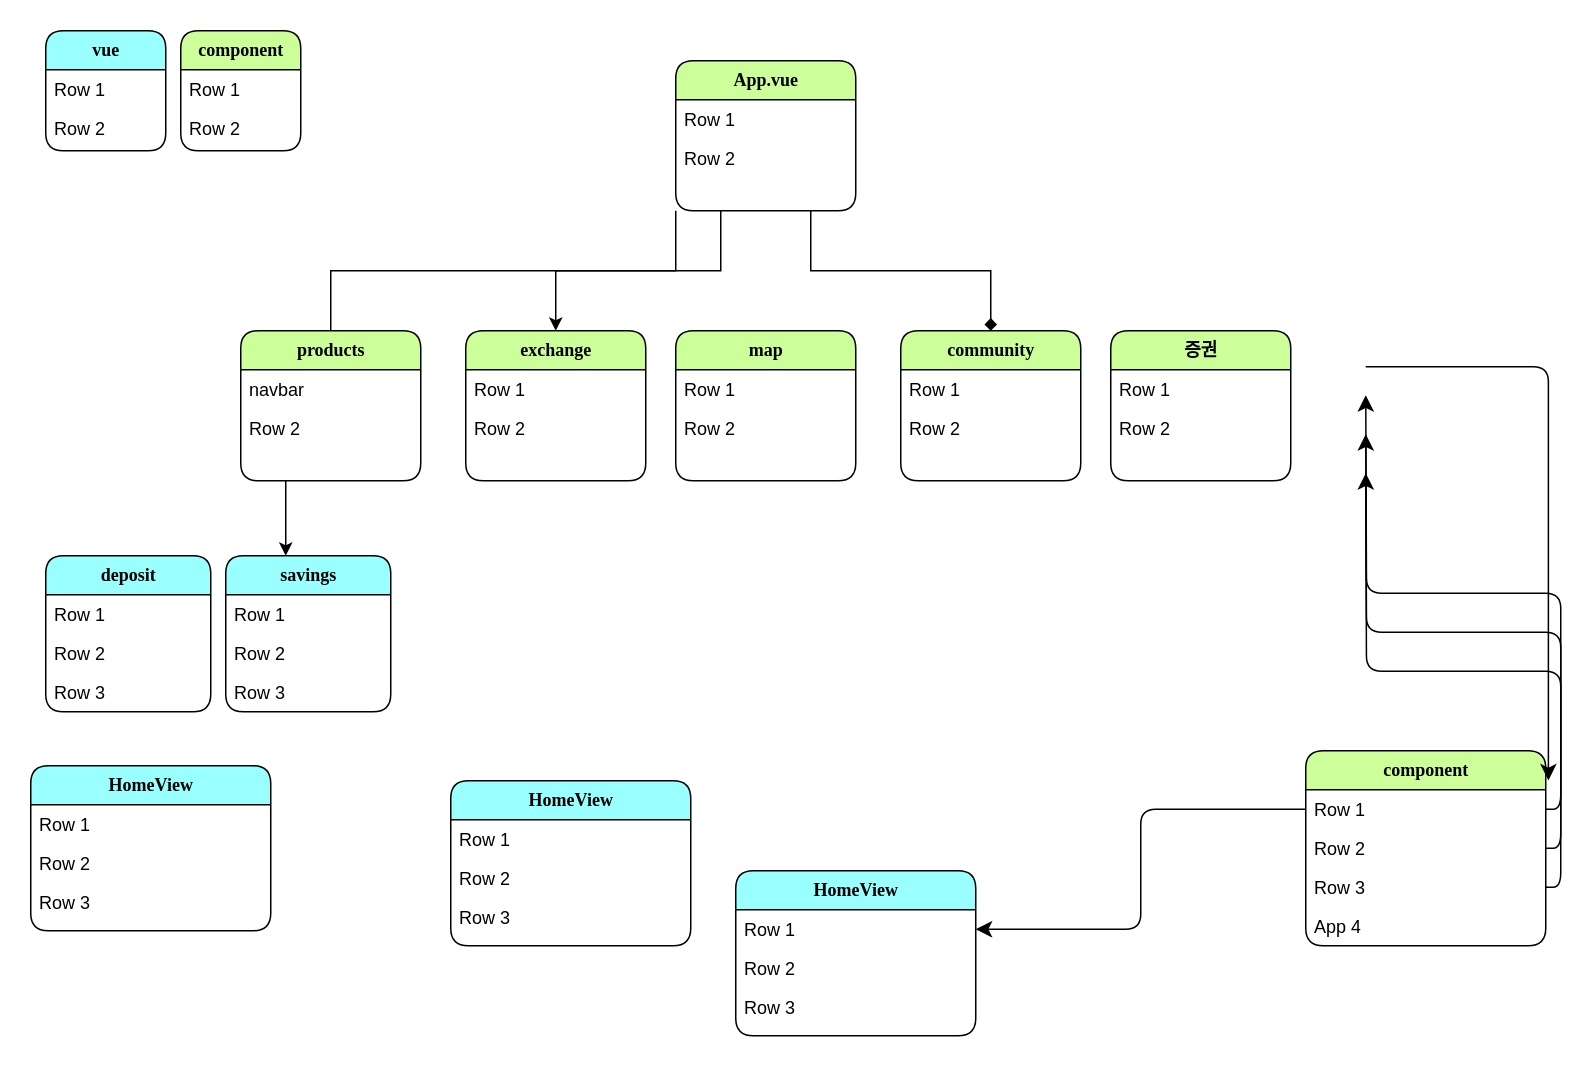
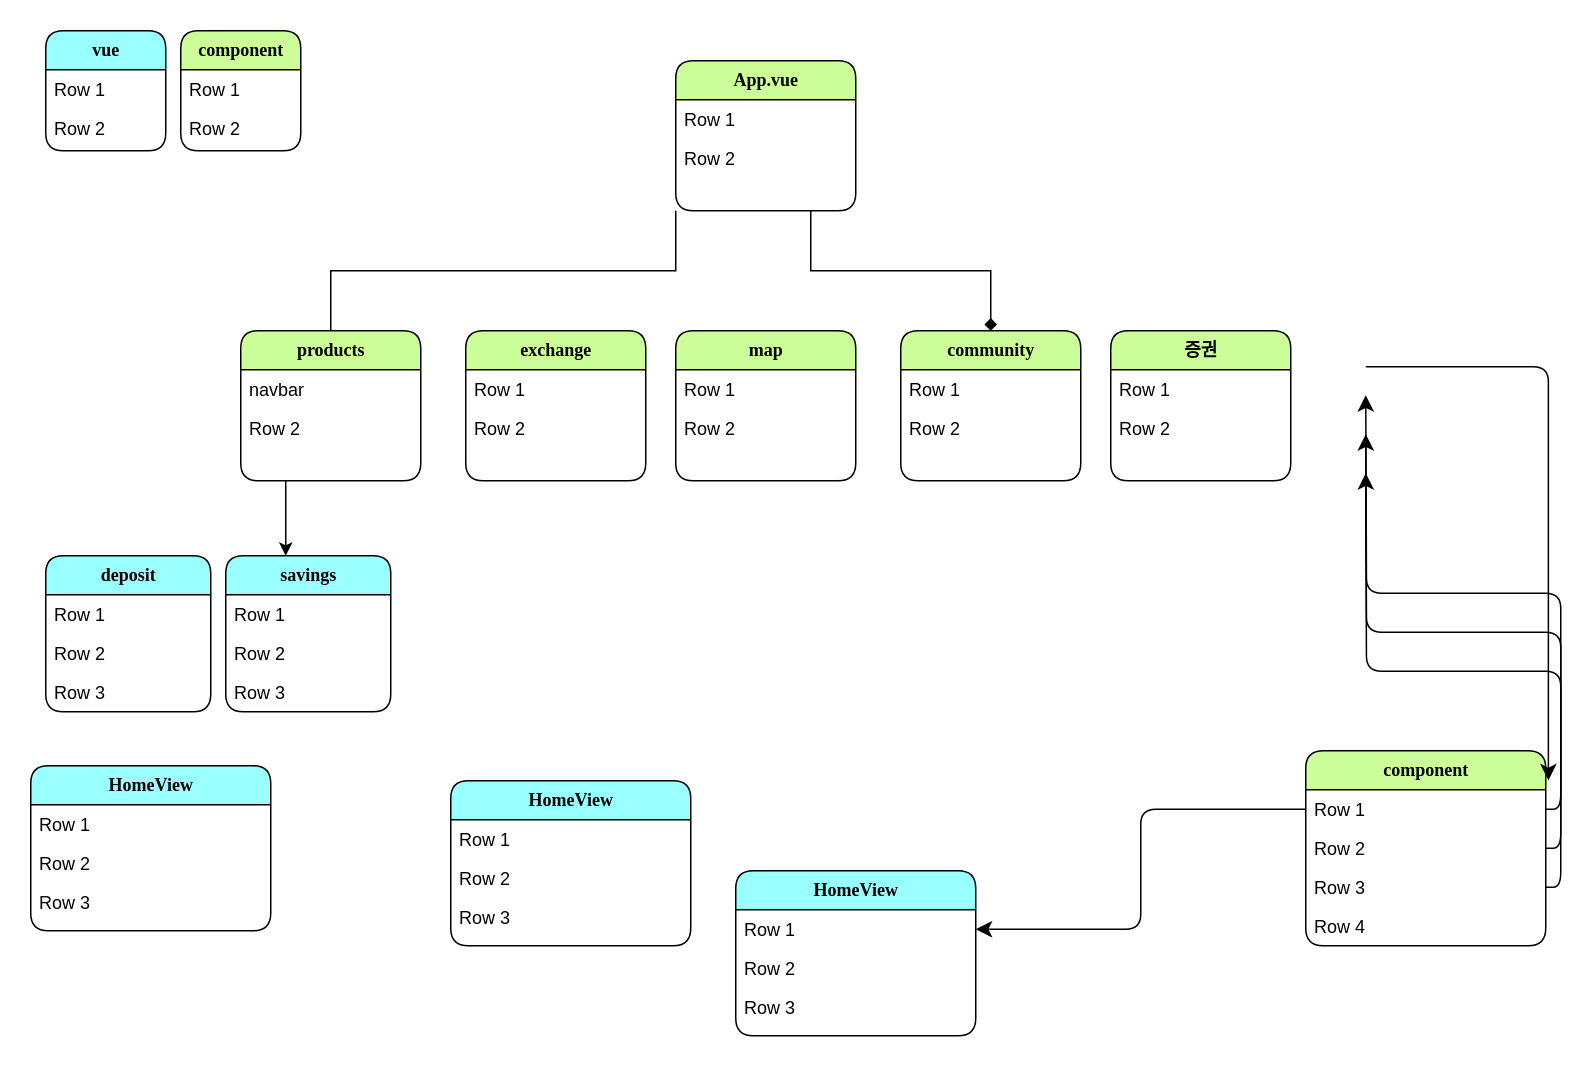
edge "App.vue" -> "exchange": removed
node "App 4": label "App 4" -> "Row 4"
